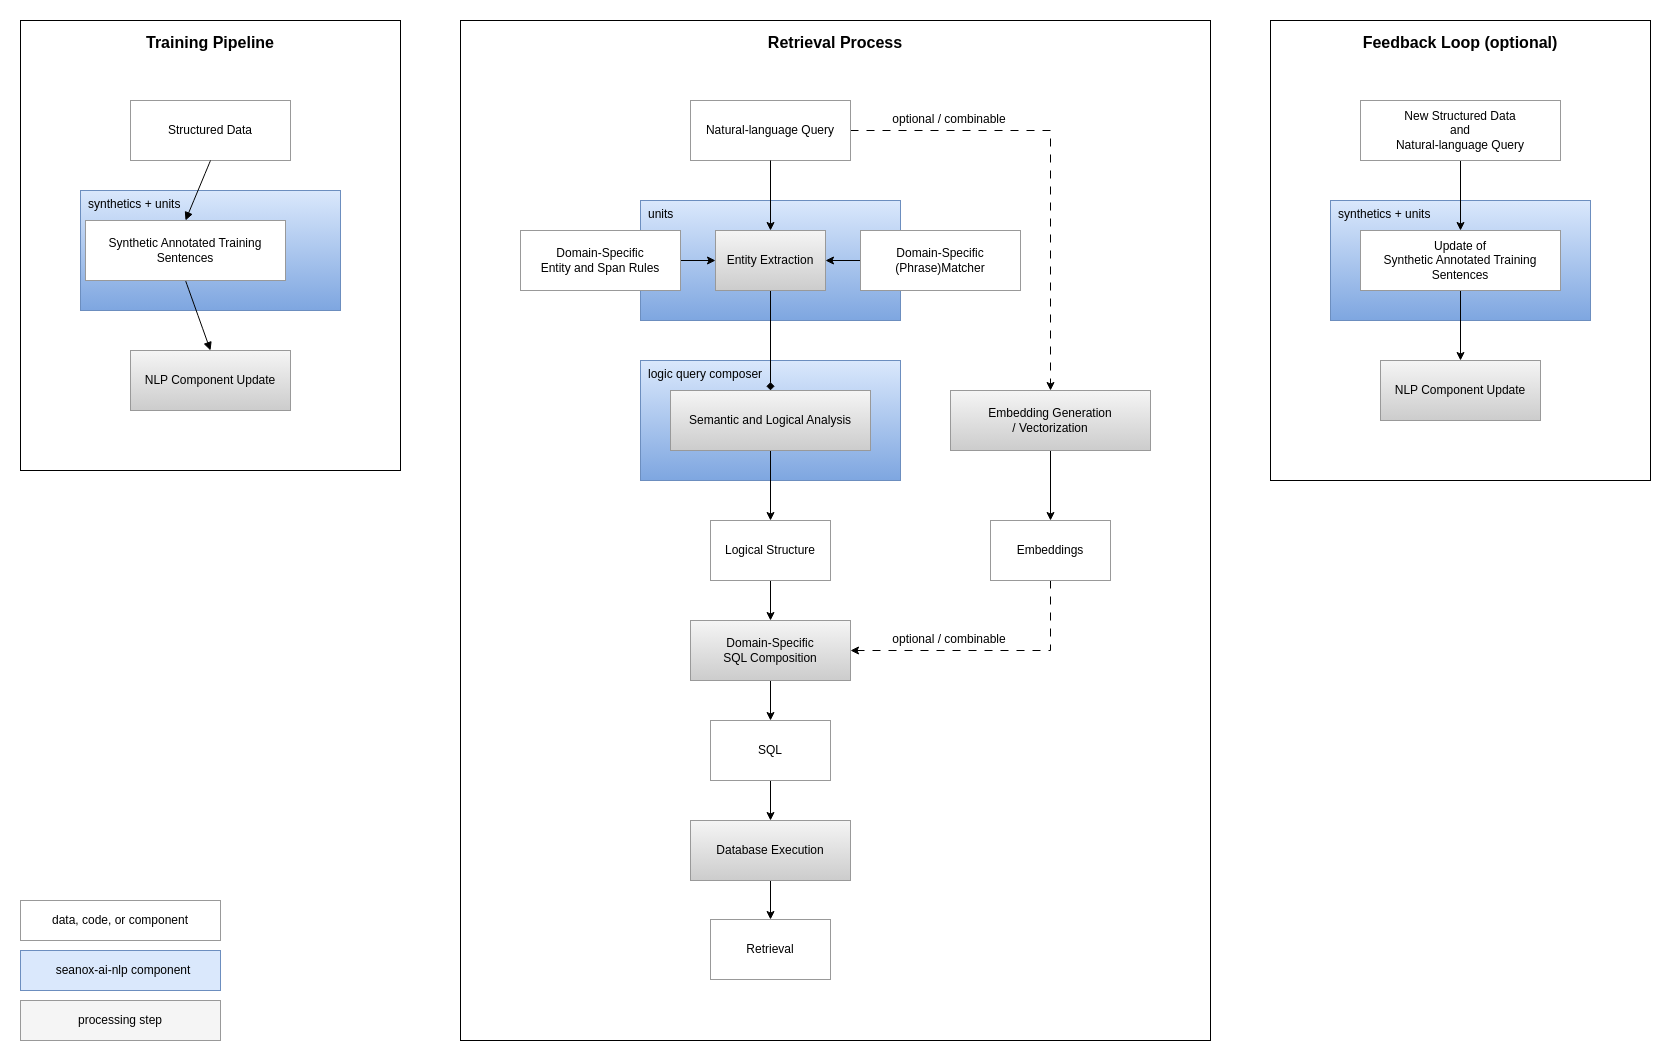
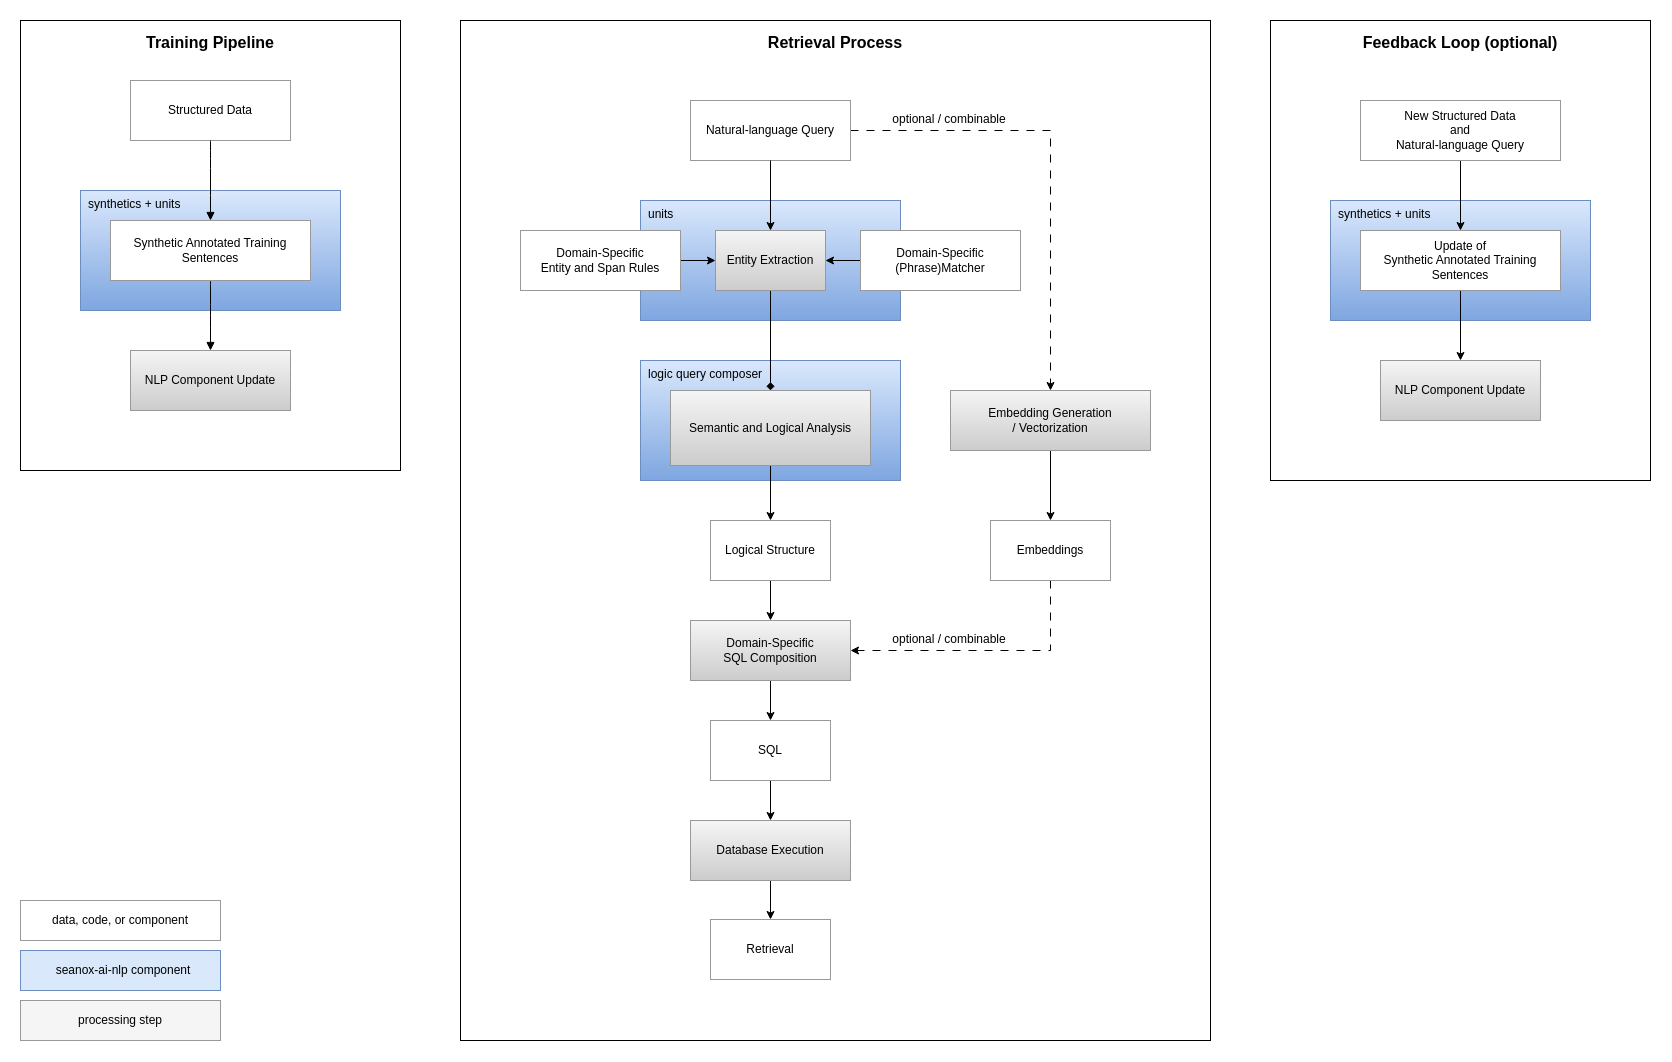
node "Structured Data": moved (211, 131) -> (211, 111)
node "Synthetic Annotated Training Sentences": moved (186, 251) -> (211, 251)
node "Semantic and Logical Analysis": size 200x60 -> 200x75
